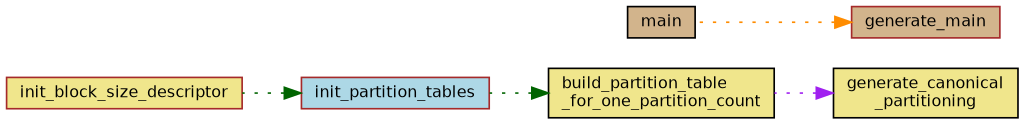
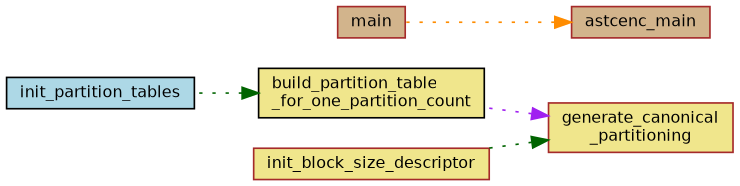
node "main": color black -> brown
node "generate_main": label "generate_main" -> "astcenc_main"
edge "init_block_size_descriptor" -> "init_partition_tables": now "init_block_size_descriptor" -> "generate_canonical _partitioning"
node "init_partition_tables": color brown -> black
node "generate_canonical _partitioning": color black -> brown
